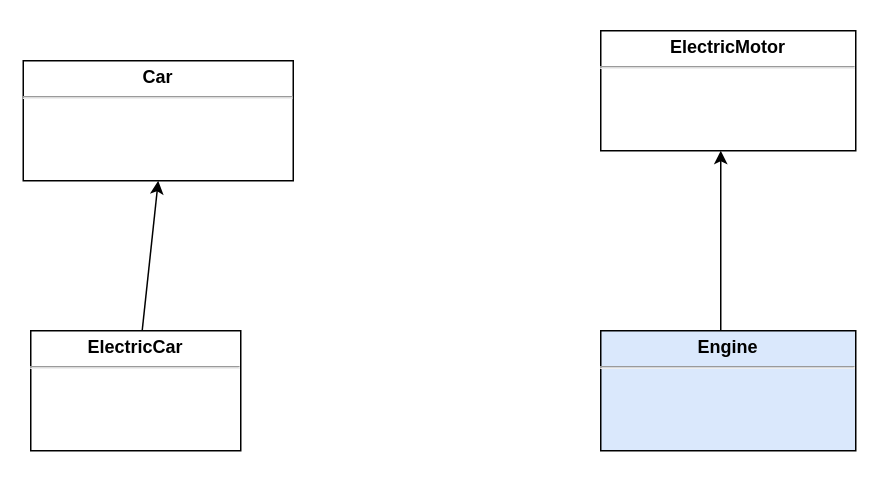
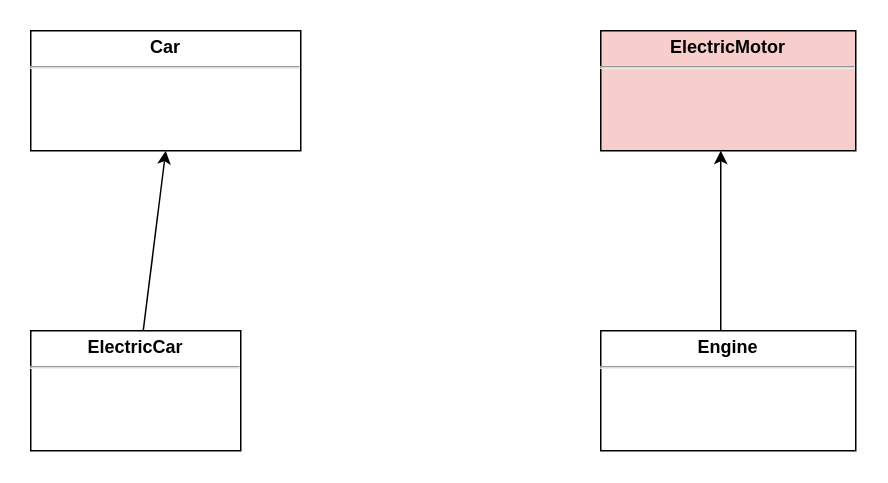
node "ElectricMotor": fillcolor #ffffff -> #f8cecc
node "Car": moved (158, 121) -> (166, 91)
node "Engine": fillcolor #dae8fc -> #ffffff
